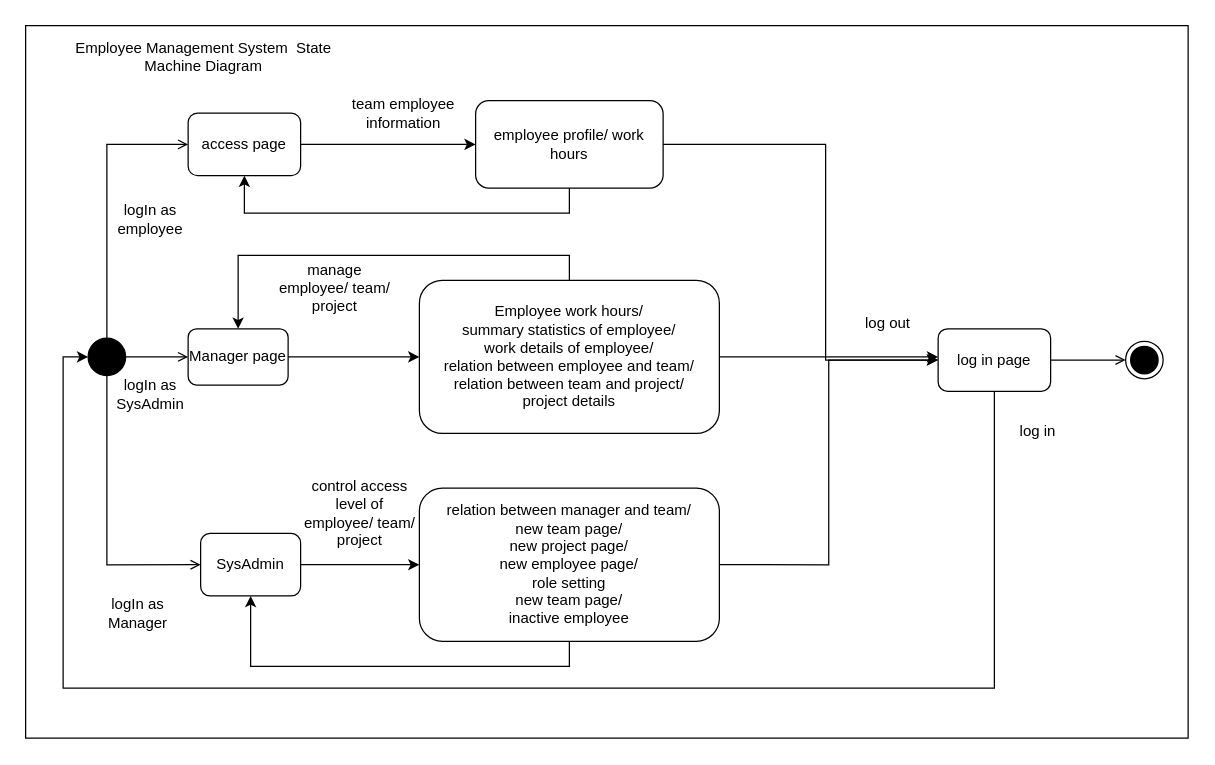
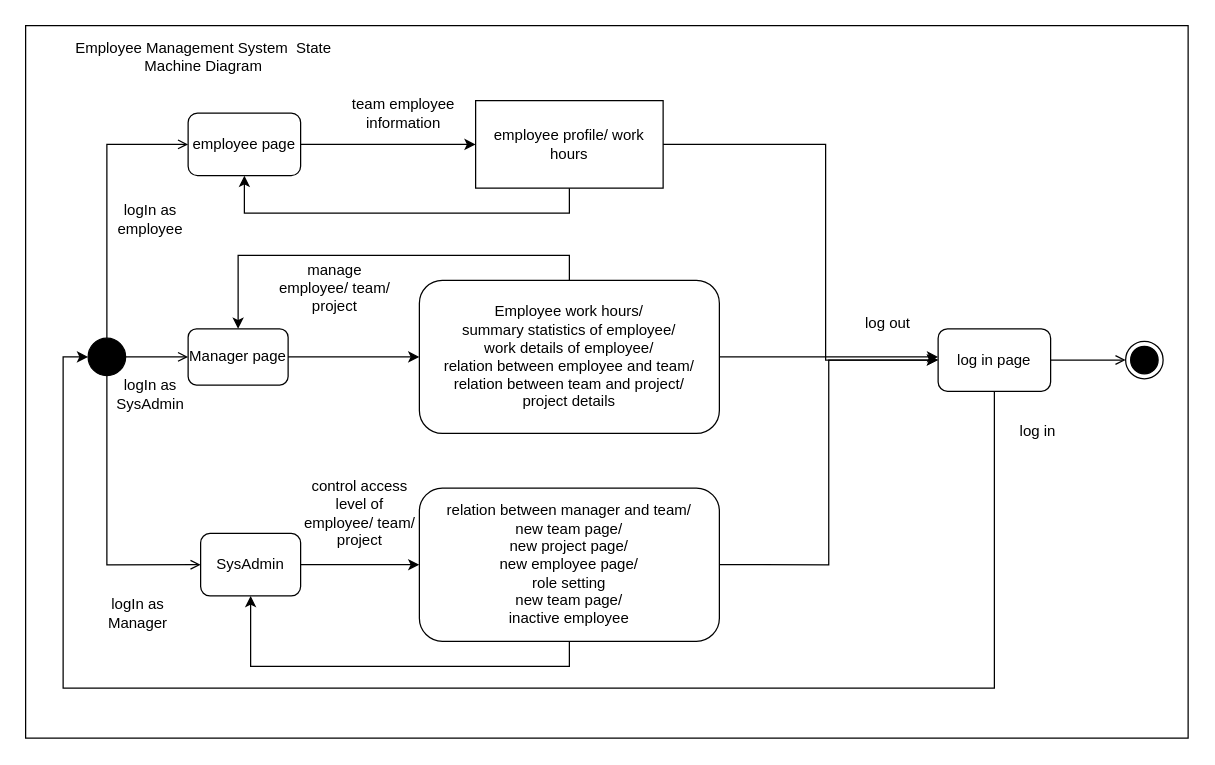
node "access page": label "access page" -> "employee page"
node "employee profile/ work hours": shape rounded rectangle -> rectangle
